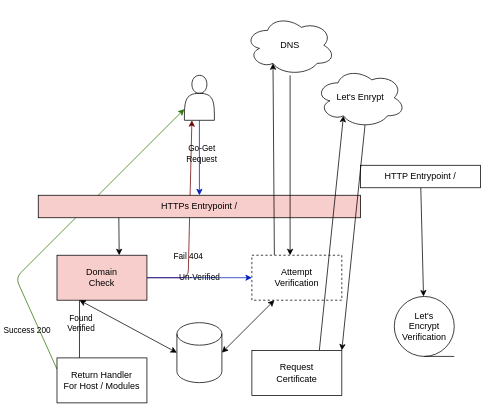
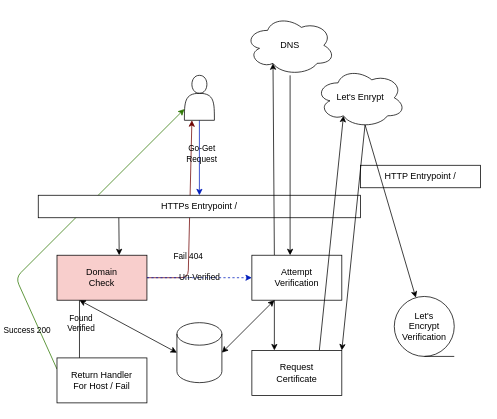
node "HTTPs Entrypoint /": fillcolor #f8cecc -> #ffffff
edge "Let's Enrypt" -> "Let's Encrypt Verification": added
edge "HTTP Entrypoint /" -> "Let's Encrypt Verification": removed
edge "Domain Check" -> "Attempt Verification": style solid -> dashed
node "Attempt Verification": style dashed -> solid
edge "Attempt Verification" -> "Request Certificate": added
node "Return Handler For Host / Modules": label "Return Handler For Host / Modules" -> "Return Handler For Host / Fail"
